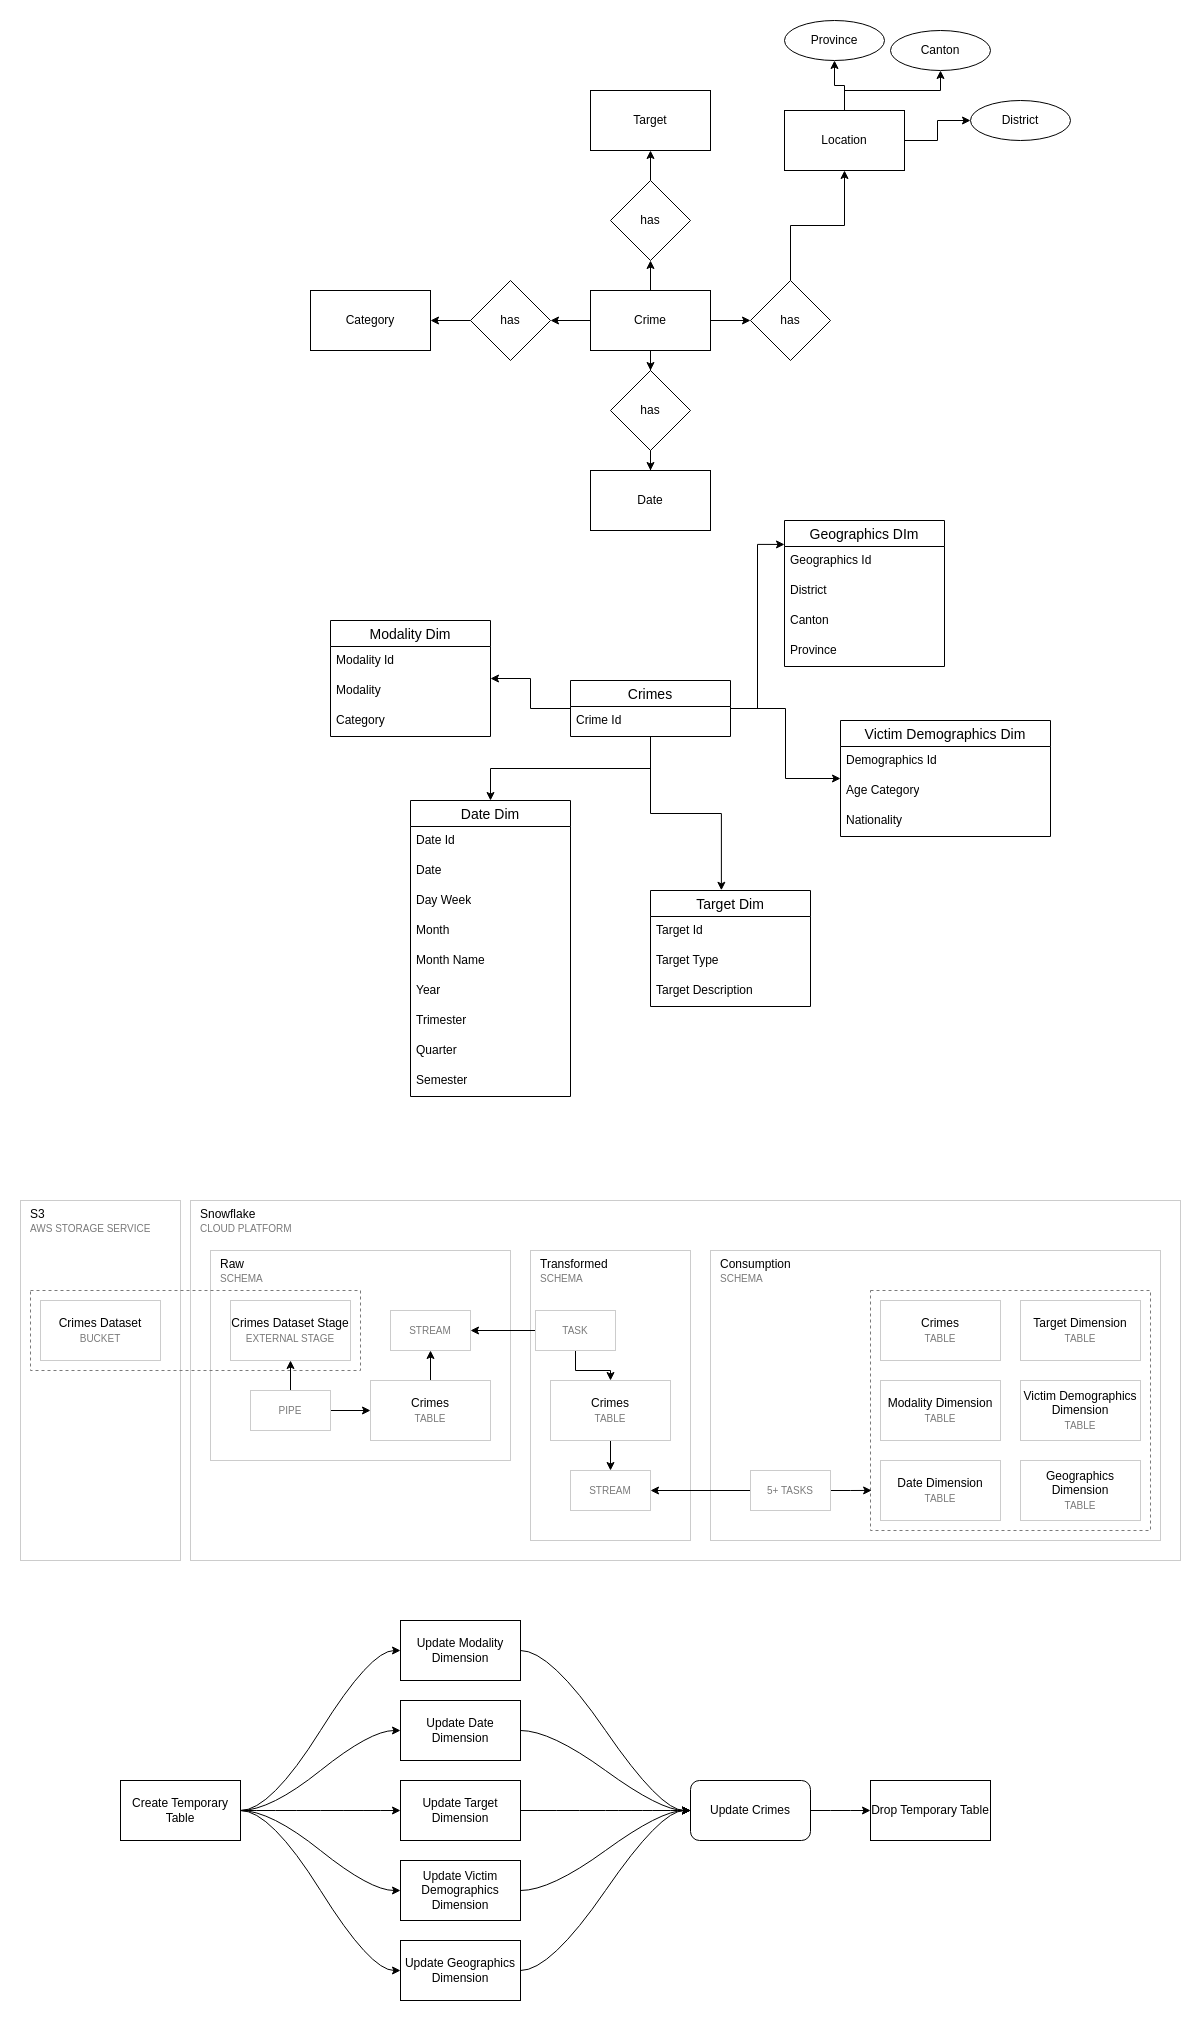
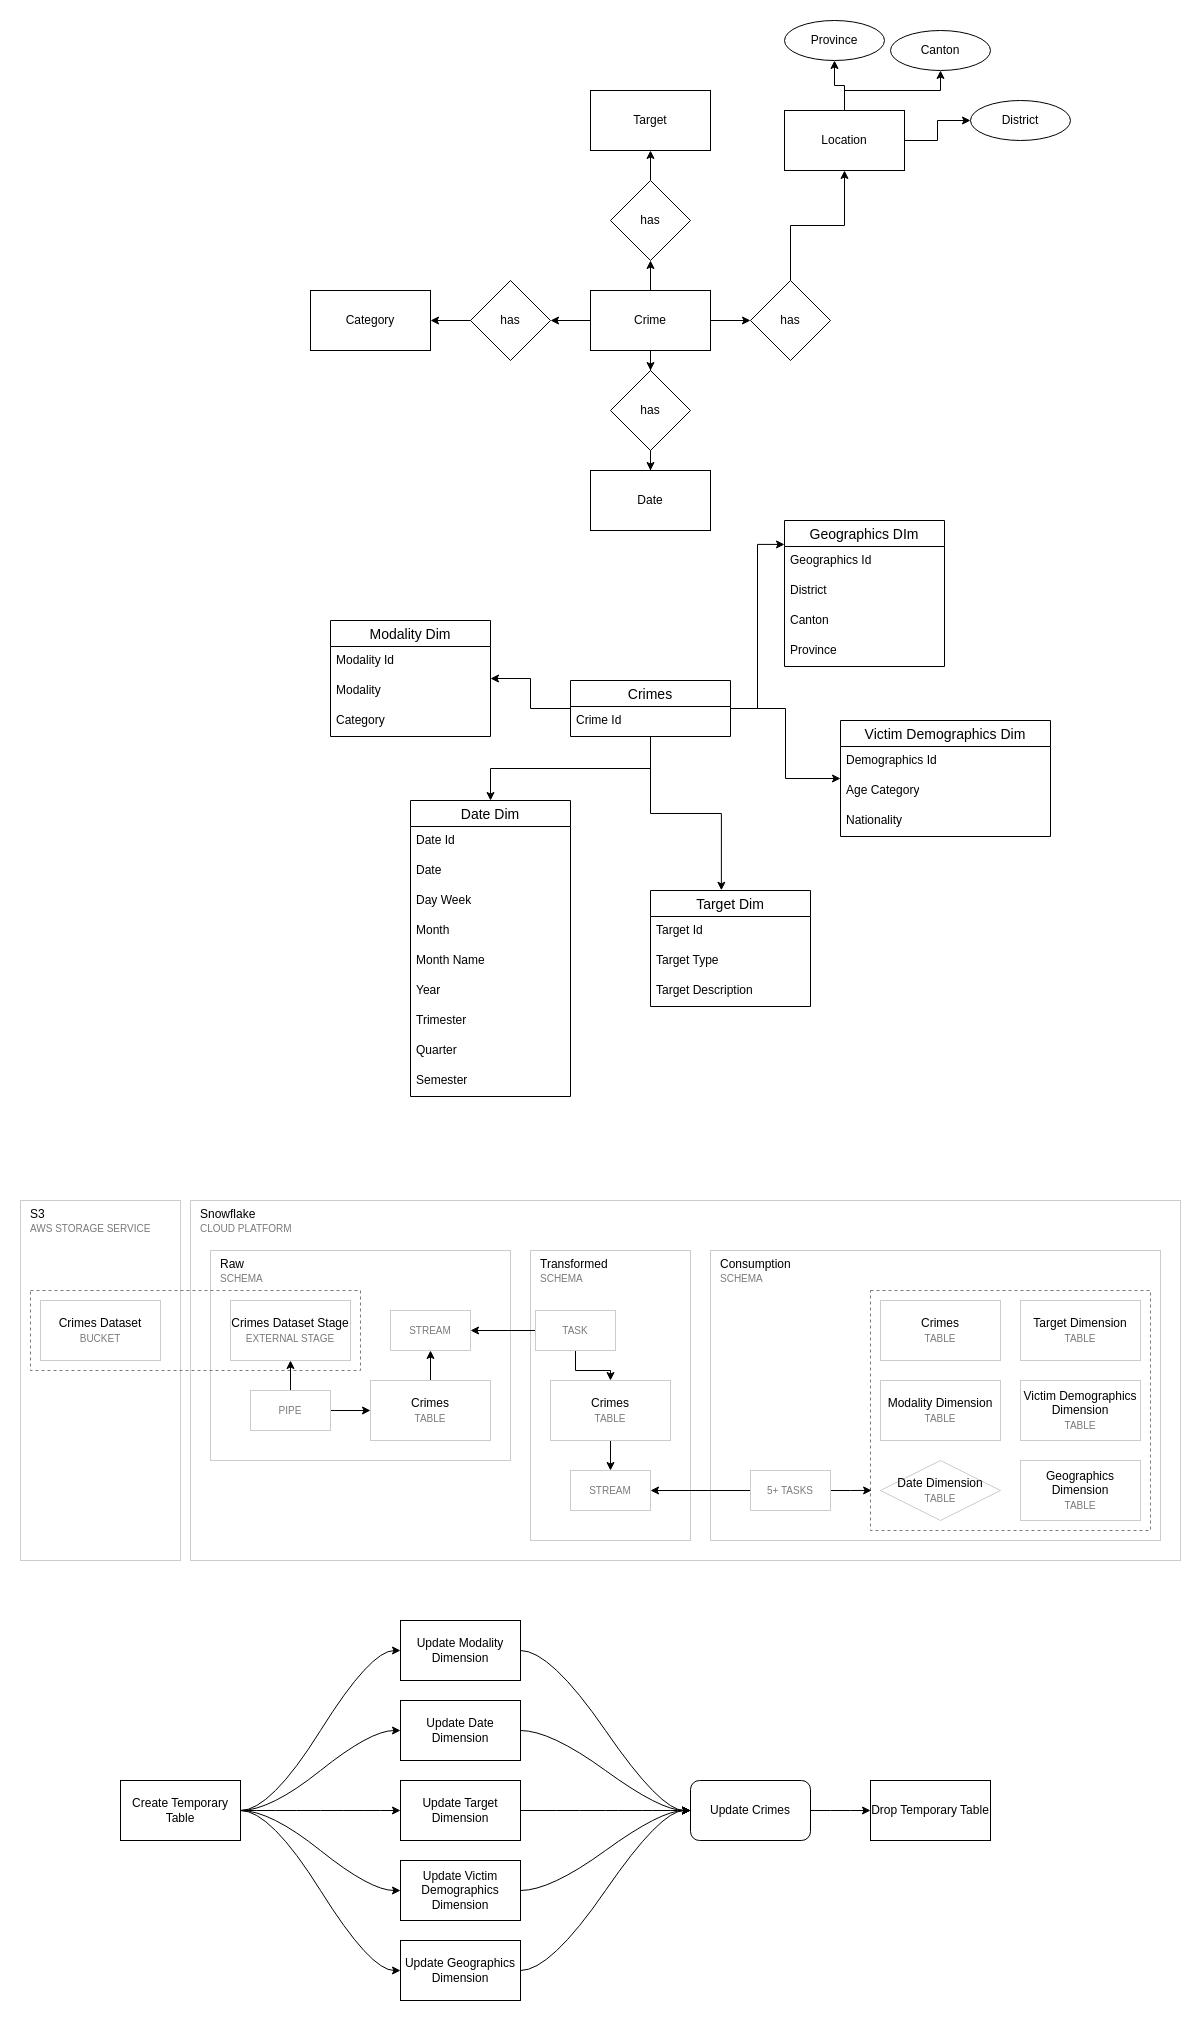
node "Date Dimension TABLE": shape rectangle -> diamond
